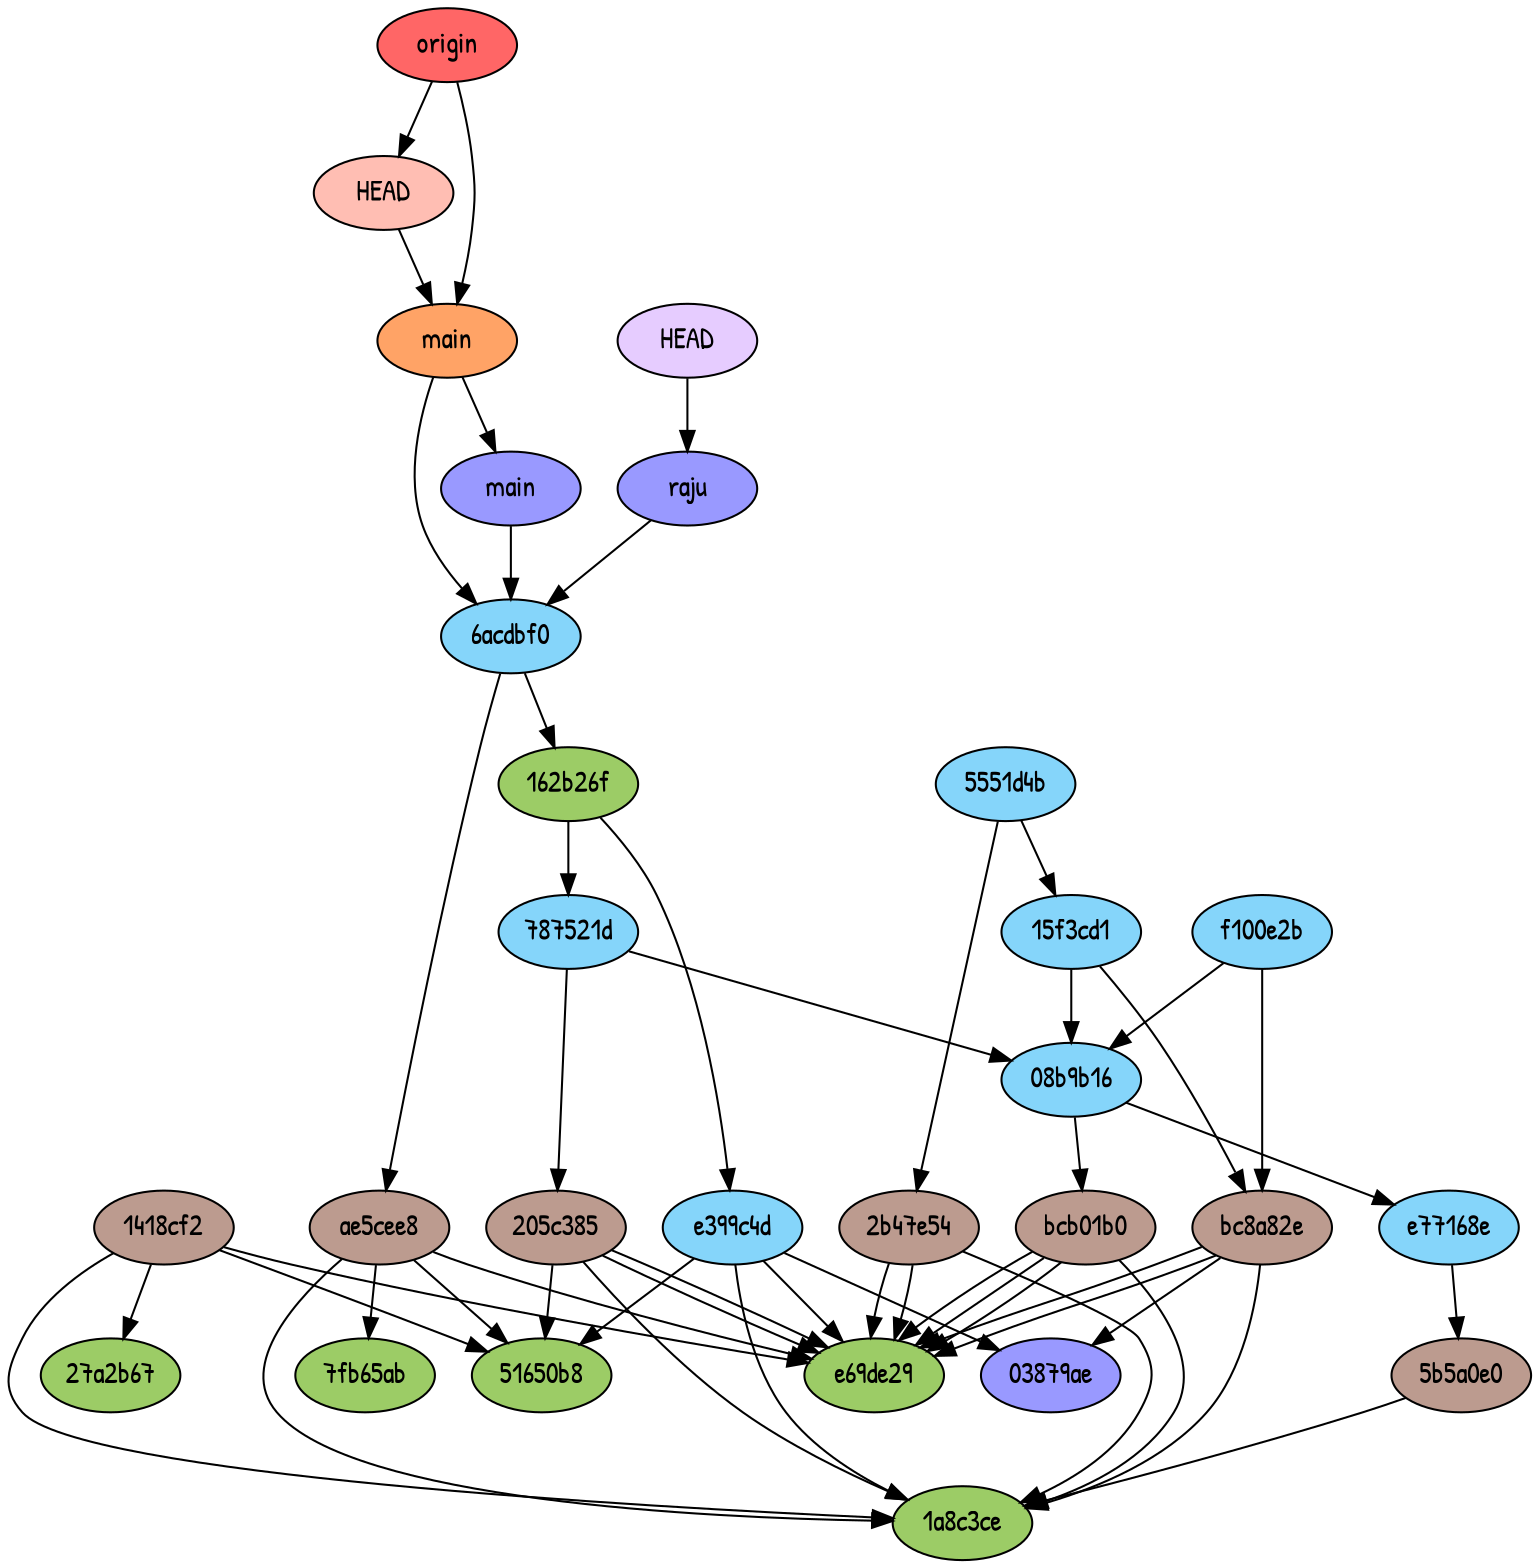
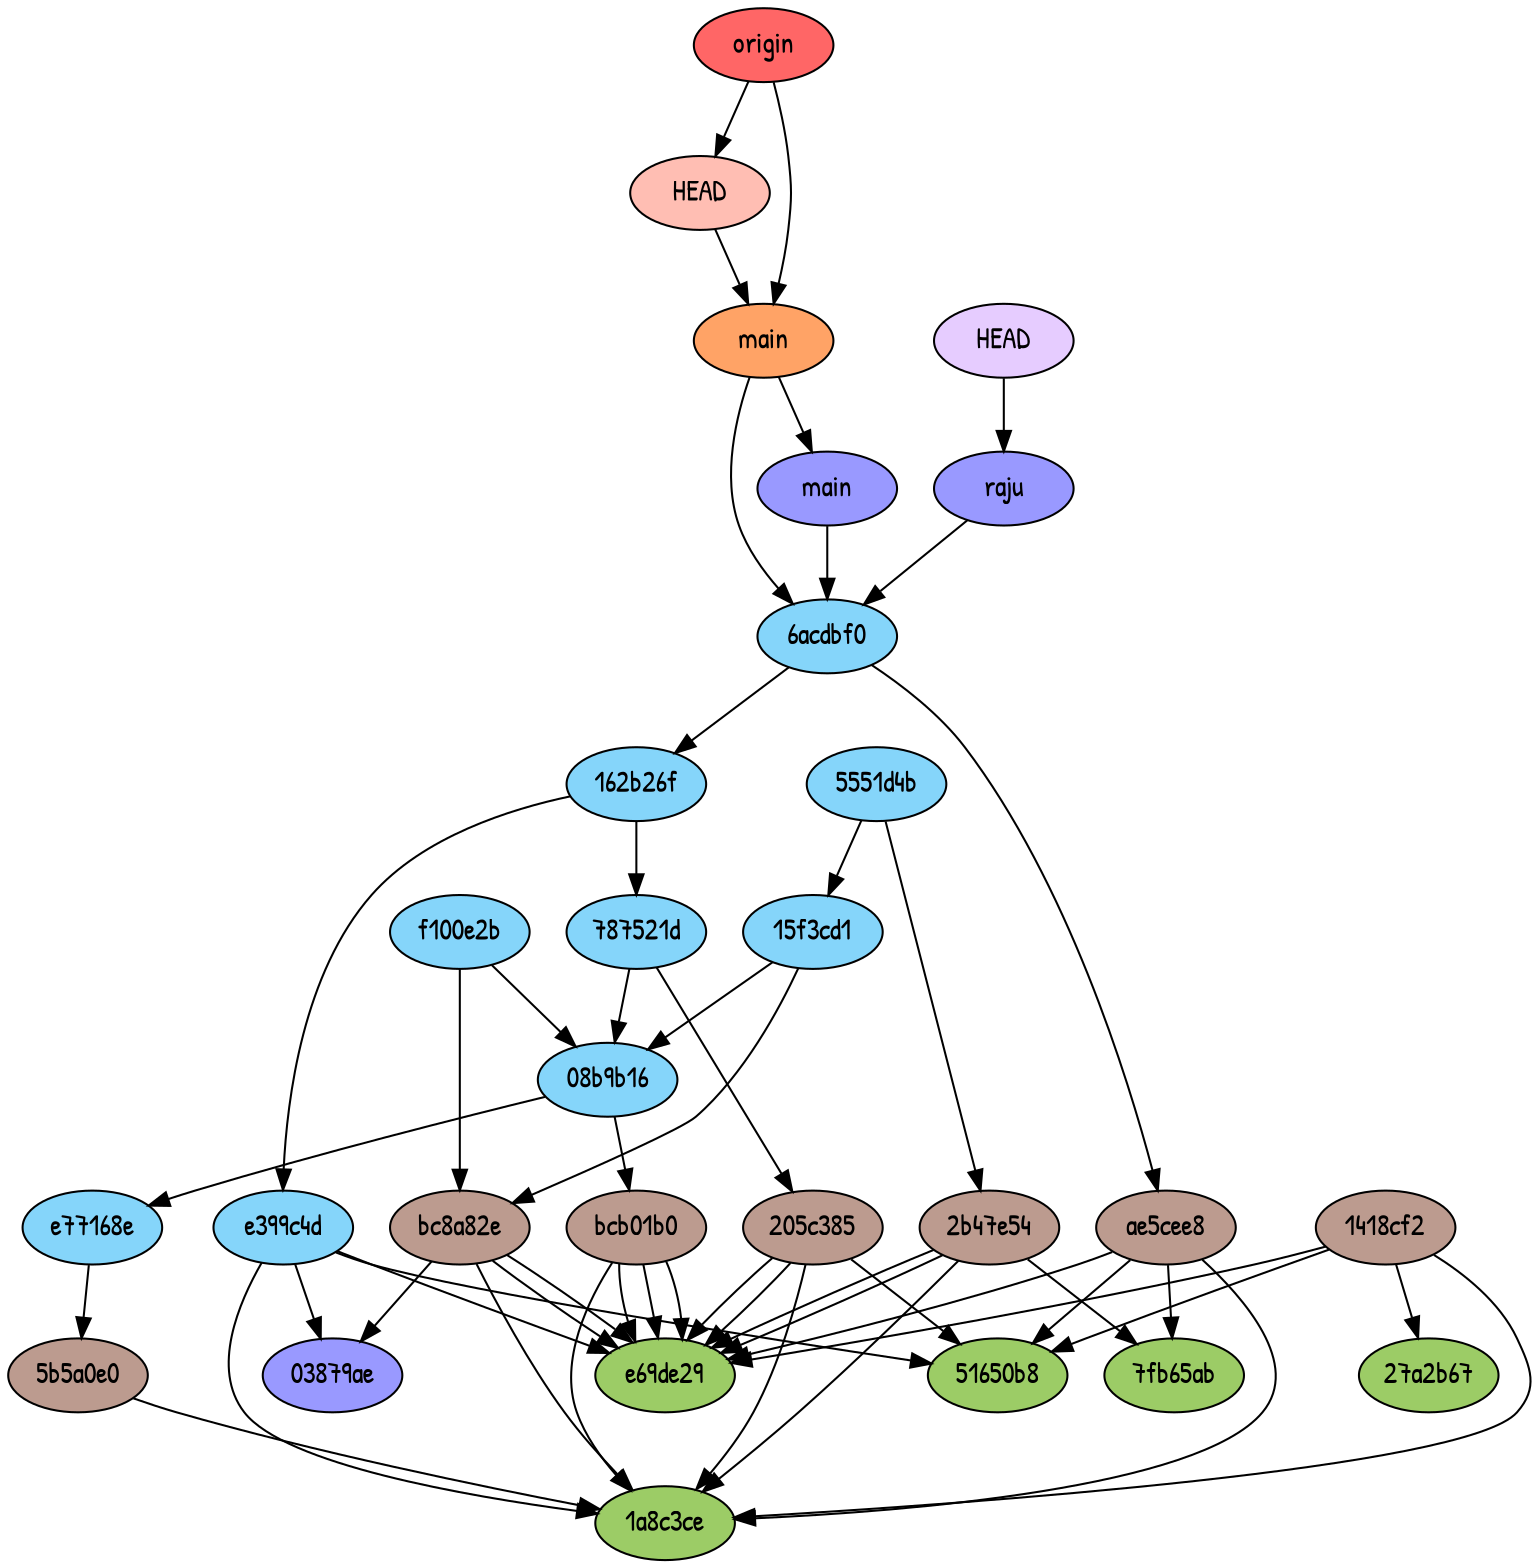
node "162b26f": fillcolor #9ccc66 -> #85d5fa
edge "2b47e54" -> "7fb65ab": added
